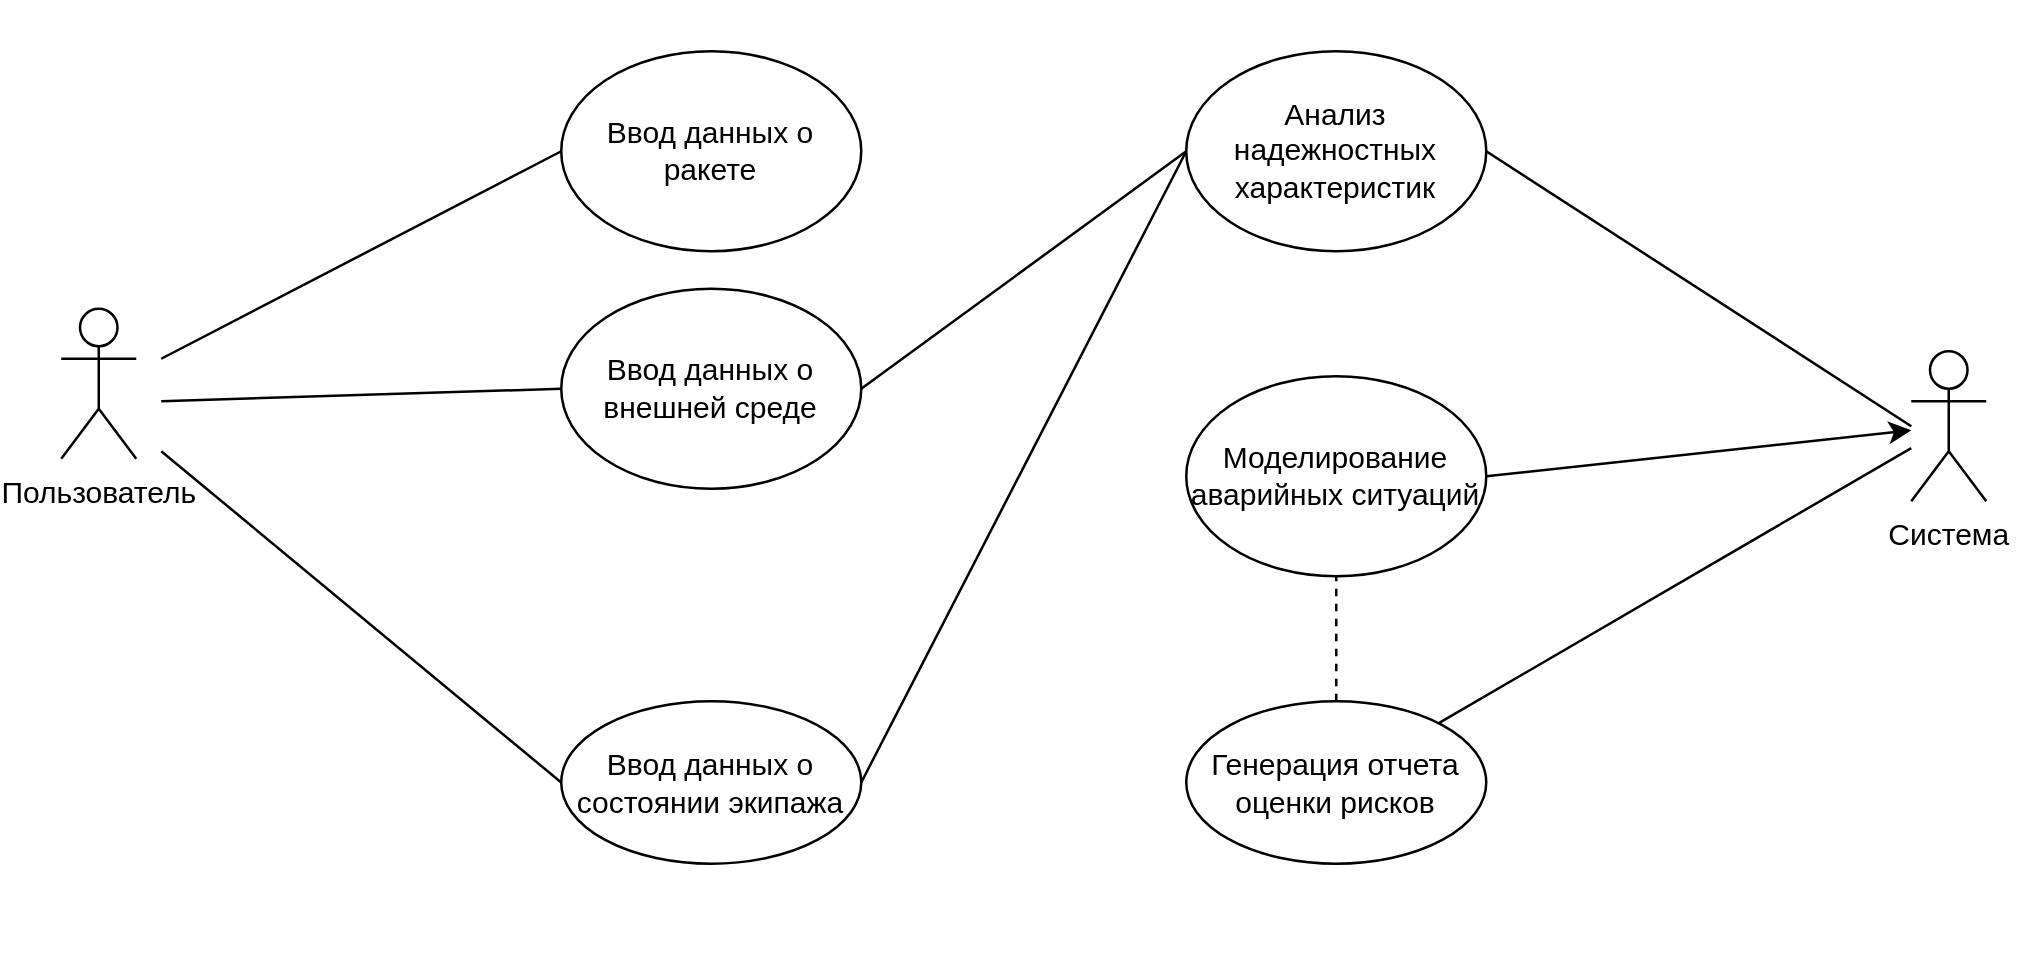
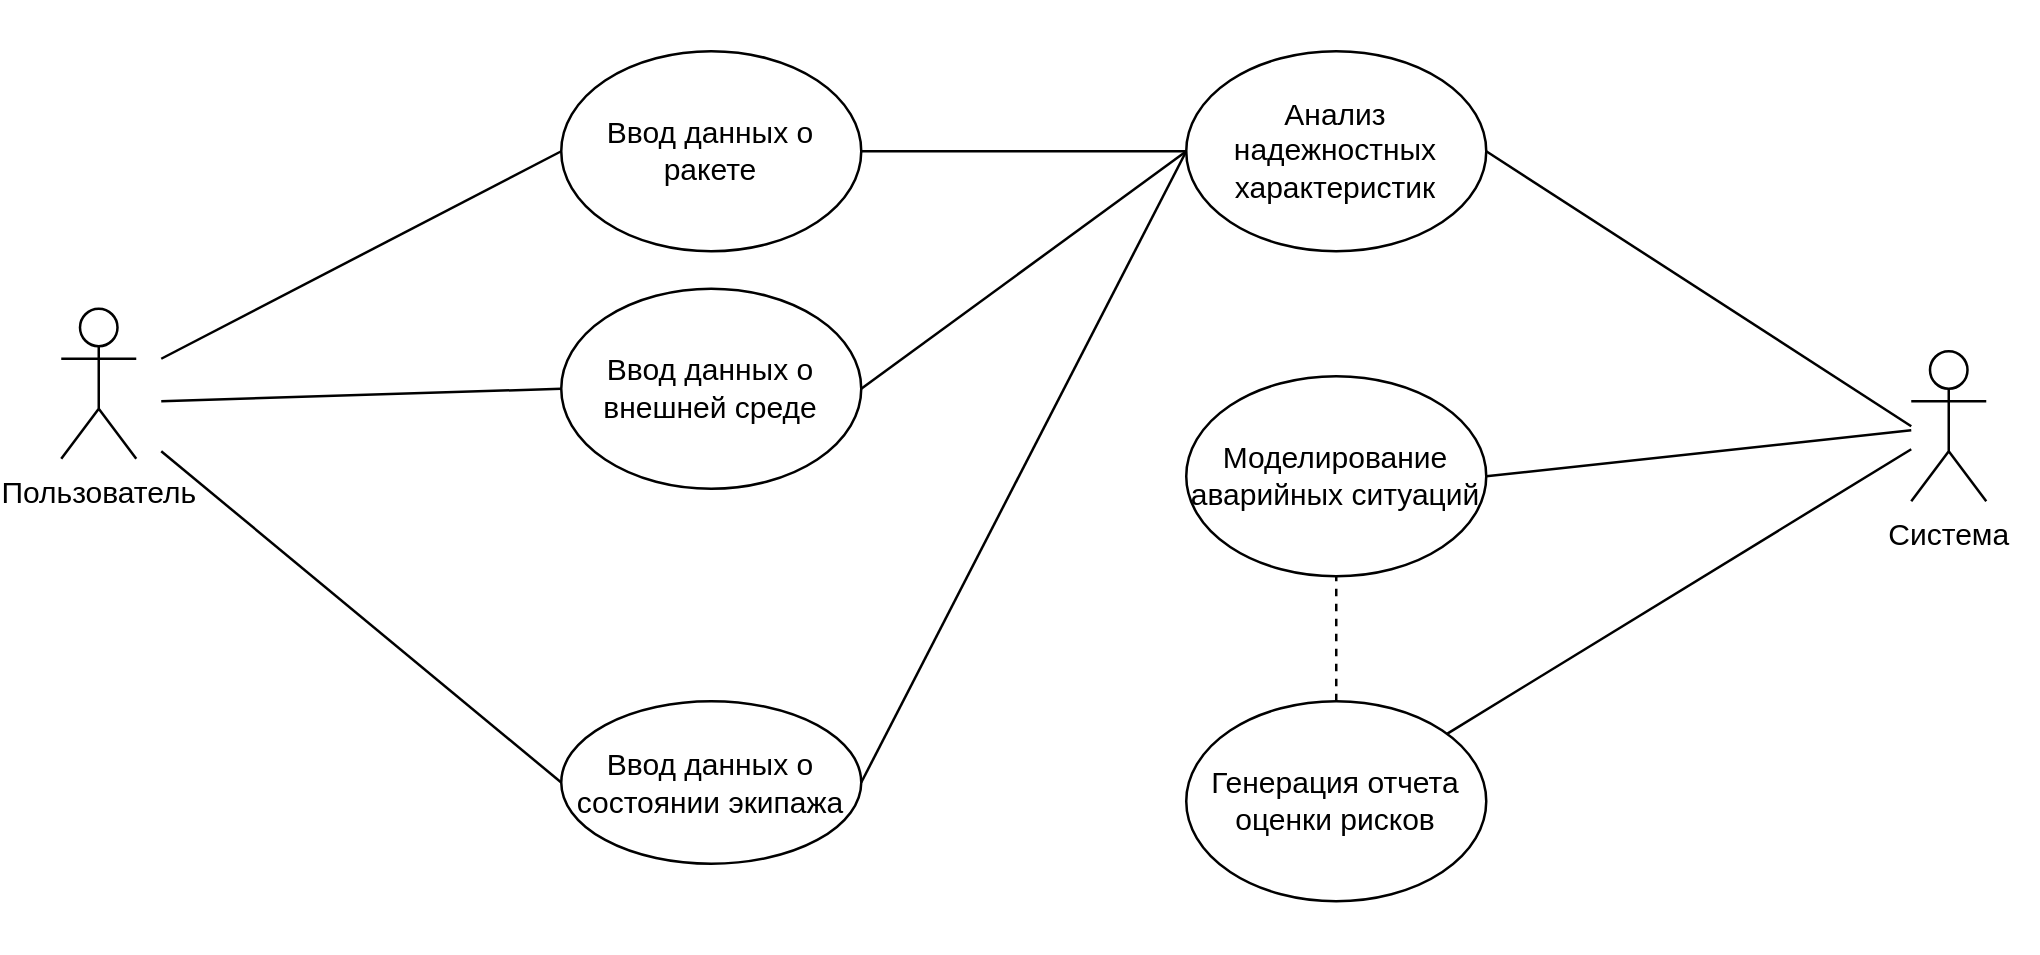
edge "Ввод данных о ракете" -- "Анализ надежностных характеристик": added
edge "Моделирование аварийных ситуаций" -> "Система": arrowhead classic -> none
node "Генерация отчета оценки рисков": size 300x163 -> 300x200
